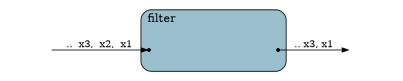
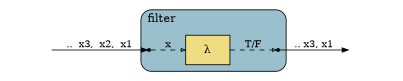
node "λ": added
